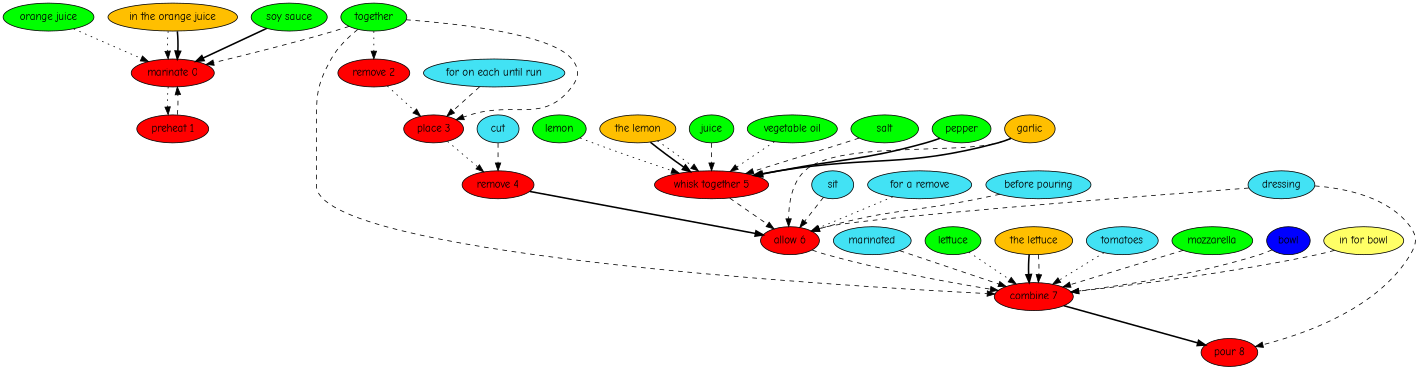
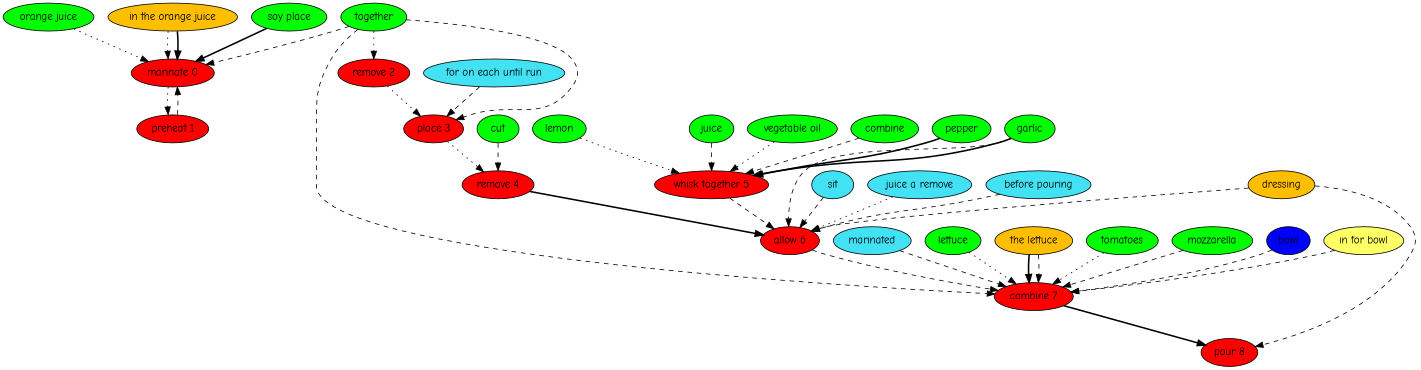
node "soy sauce": label "soy sauce" -> "soy place"
node "cut": fillcolor #42e2f4 -> green
node "the lemon": removed
node "salt": label "salt" -> "combine"
node "garlic": fillcolor #ffbf00 -> green
node "for a remove": label "for a remove" -> "juice a remove"
node "dressing": fillcolor #42e2f4 -> #ffbf00
node "tomatoes": fillcolor #42e2f4 -> green
